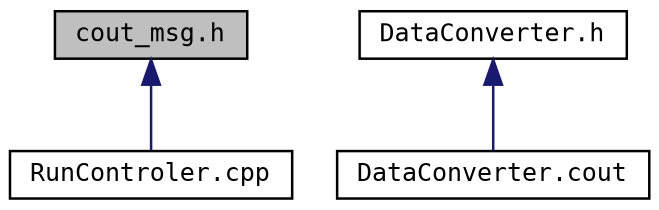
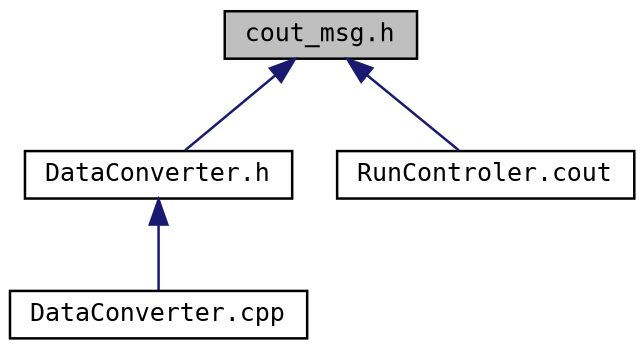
edge "DataConverter.h" -> "cout_msg.h": added
node "RunControler.cpp": label "RunControler.cpp" -> "RunControler.cout"
node "DataConverter.cout": label "DataConverter.cout" -> "DataConverter.cpp"
